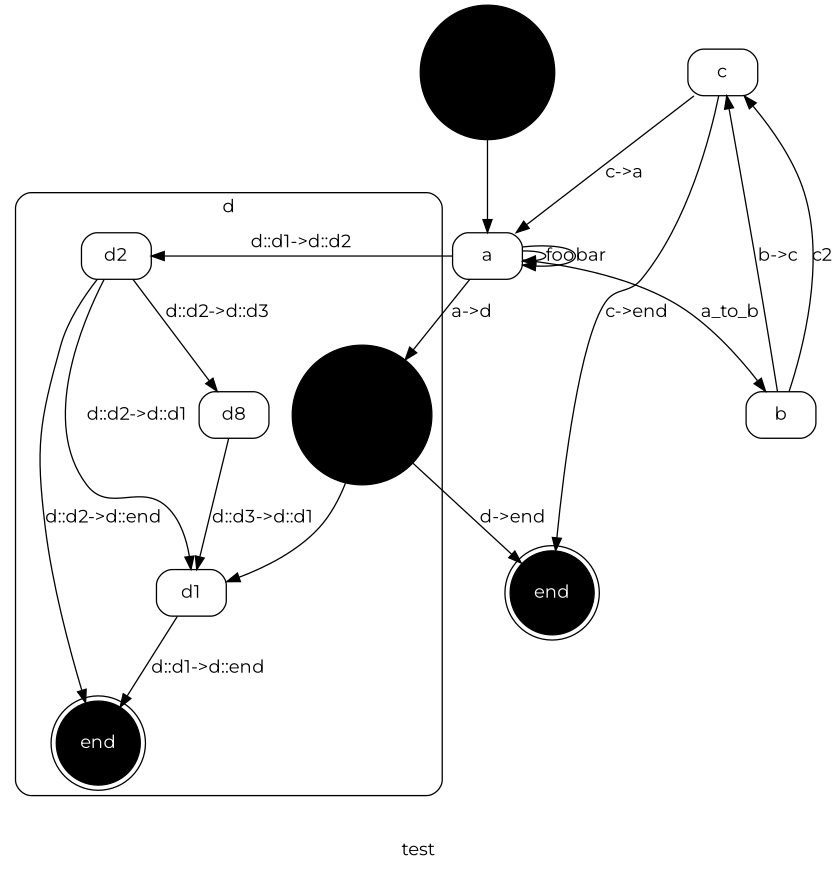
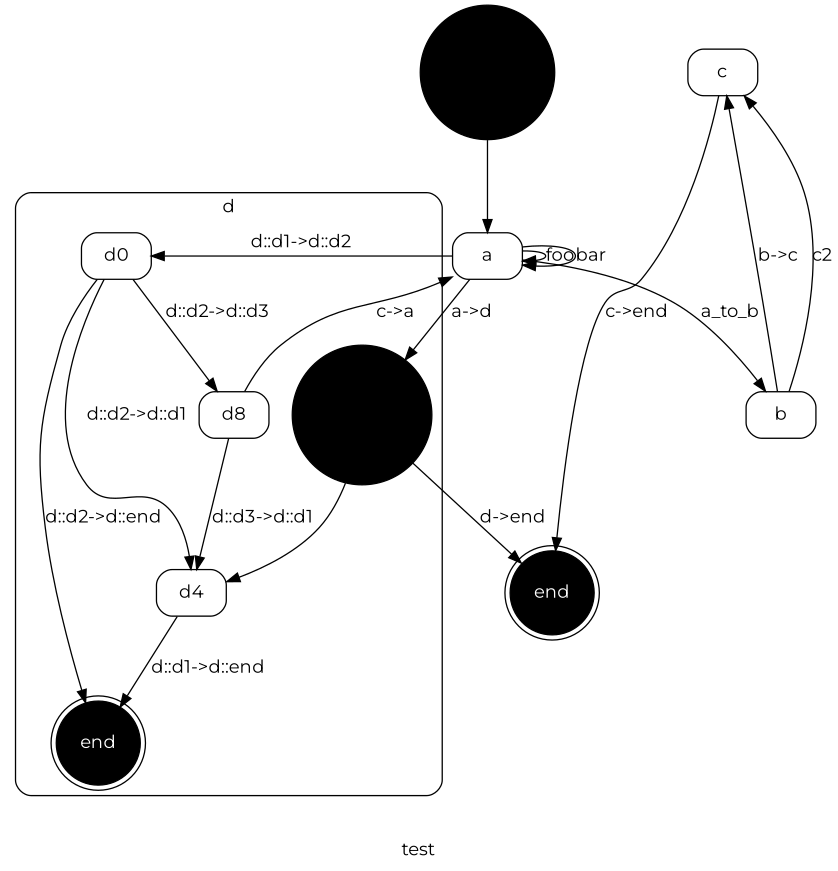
edge "c" -> "a": now "d8" -> "a"
node "d2": label "d2" -> "d0"
node "d1": label "d1" -> "d4"
